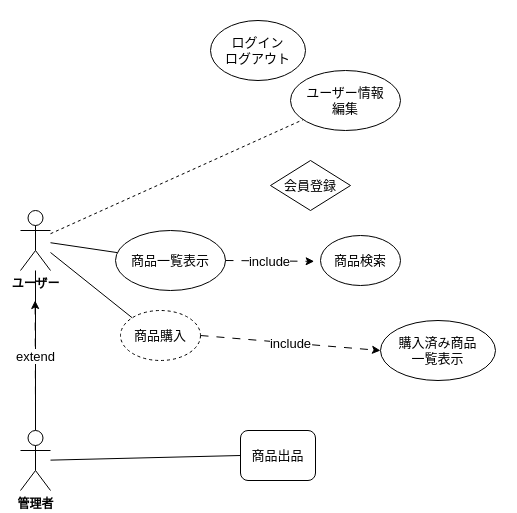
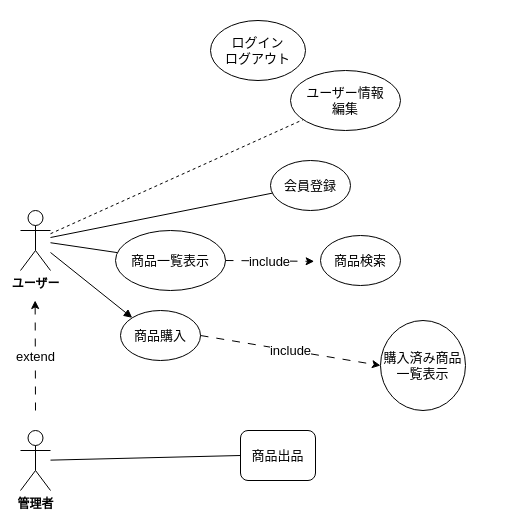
node "会員登録": shape diamond -> ellipse
edge "ユーザー" -- "管理者": now "ユーザー" -- "会員登録"
edge "ユーザー" -- "商品購入": arrowhead none -> block
node "商品購入": style dashed -> solid
node "購入済み商品 一覧表示": size 115x60 -> 85x90
